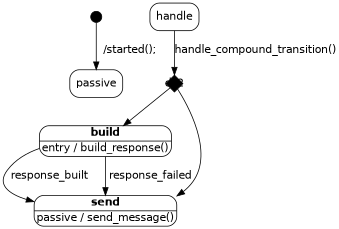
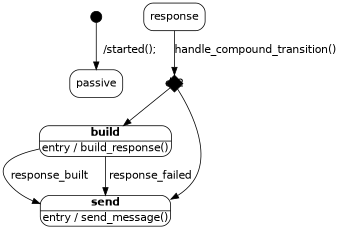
node "handle": label "handle" -> "response"
node "send": text "passive / send_message()" -> "entry / send_message()"
